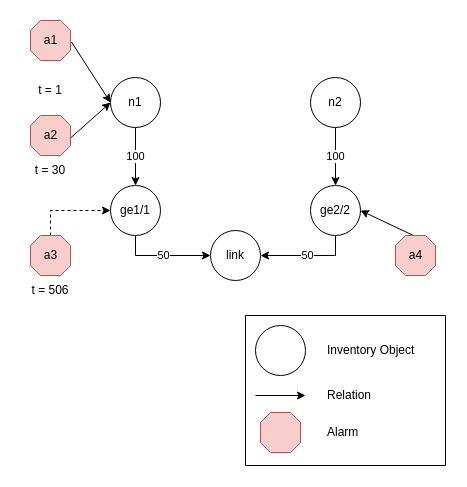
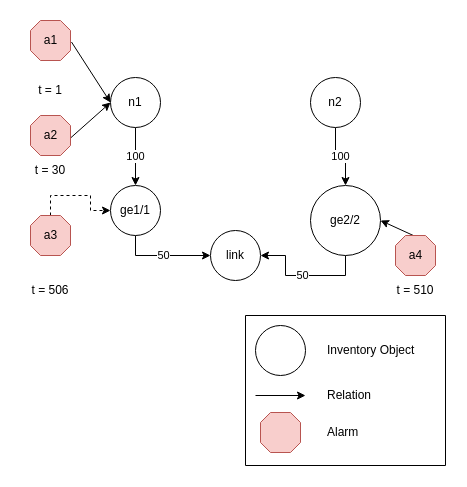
node "ge2/2": size 50x50 -> 70x70
node "a3": moved (51, 256) -> (51, 236)
node "t = 510": added
